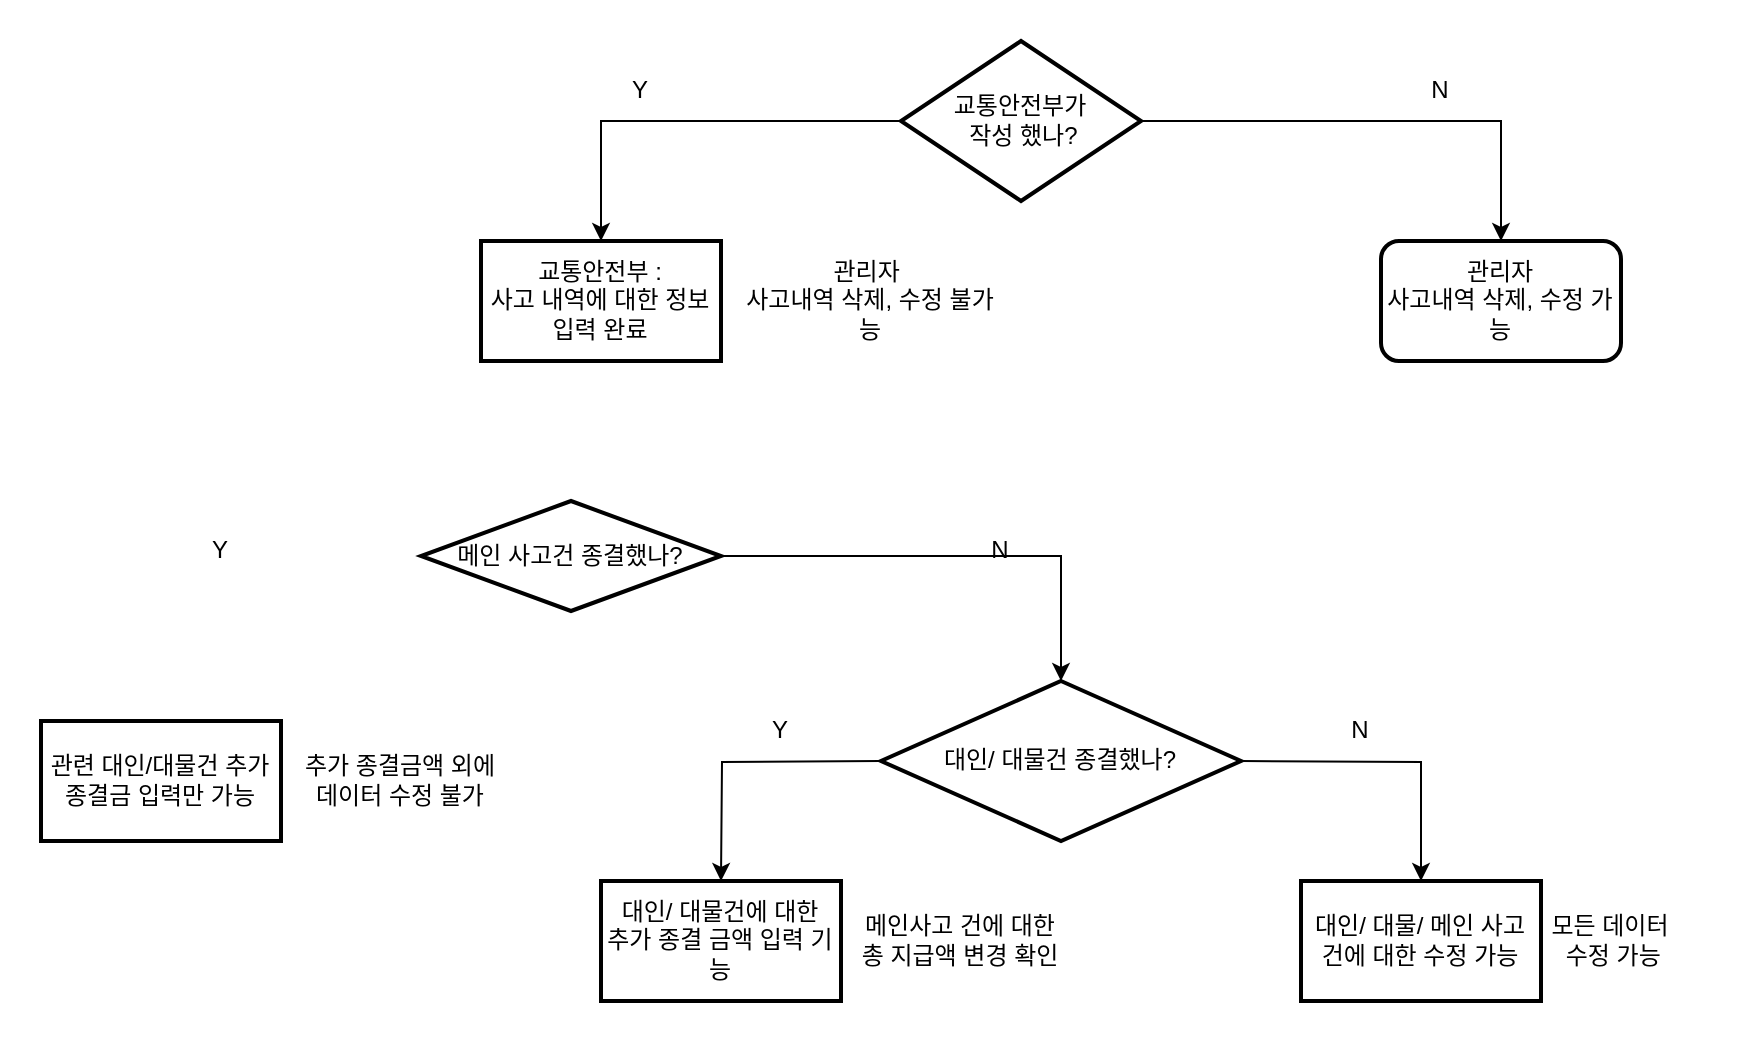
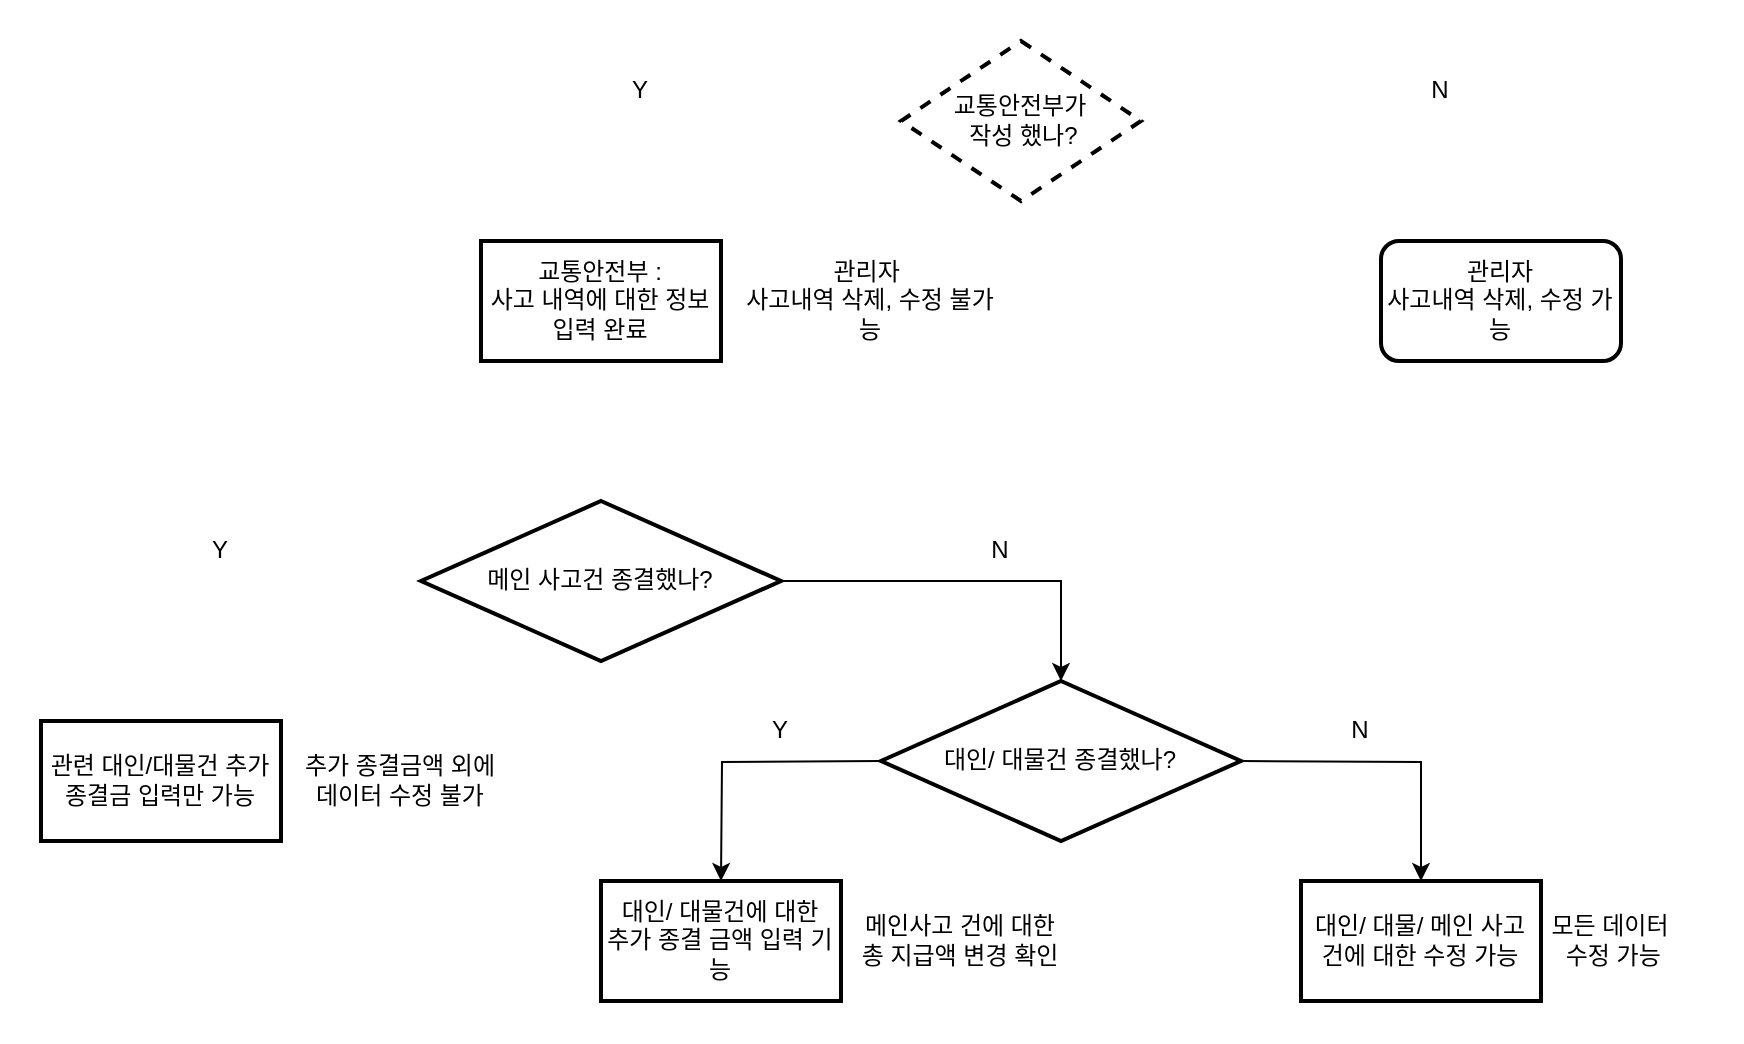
edge "교통안전부가 작성 했나?" -> "교통안전부 : 사고 내역에 대한 정보 입력 완료": removed
node "교통안전부가 작성 했나?": style solid -> dashed
edge "교통안전부가 작성 했나?" -> "관리자 사고내역 삭제, 수정 가능": removed
node "메인 사고건 종결했나?": size 300x110 -> 360x160
